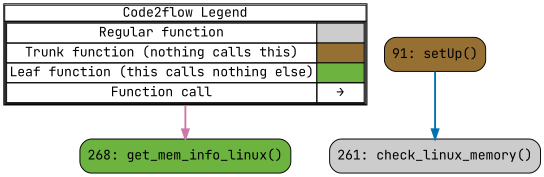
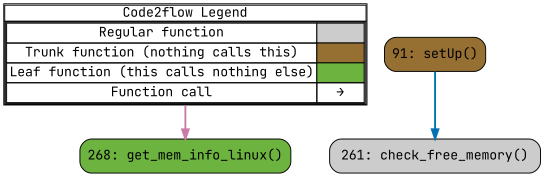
node "261: check_linux_memory()": label "261: check_linux_memory()" -> "261: check_free_memory()"
